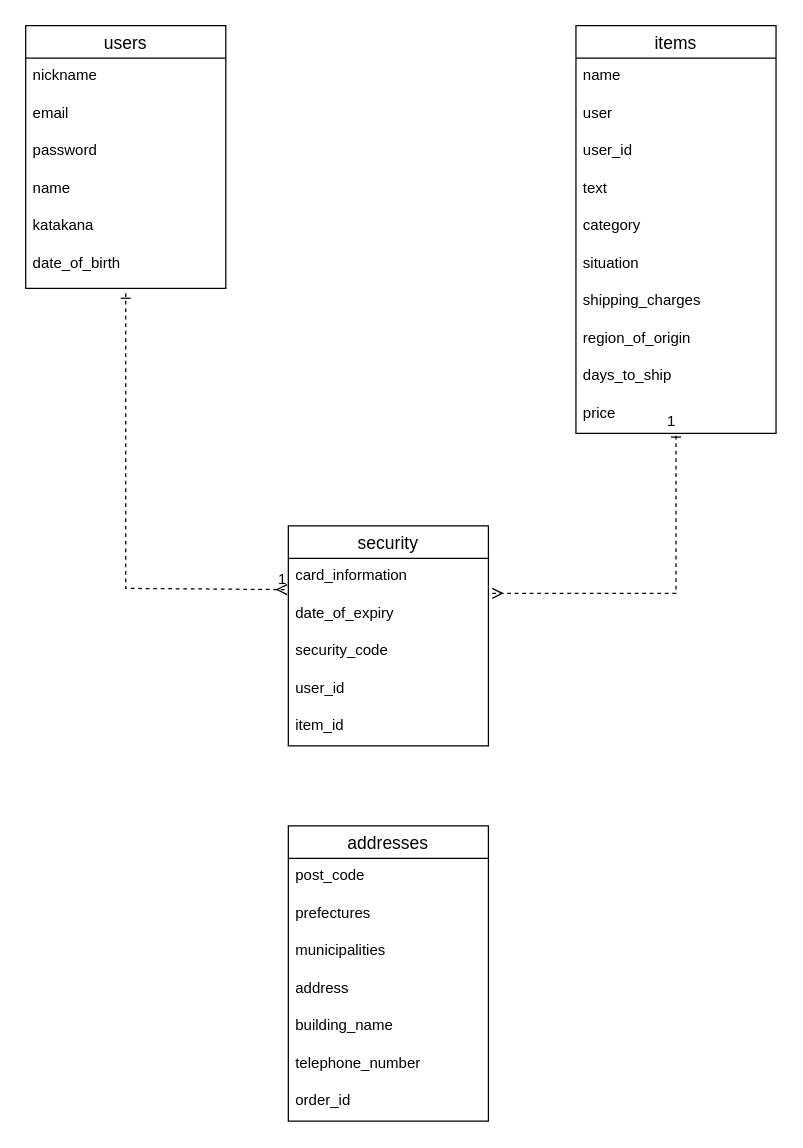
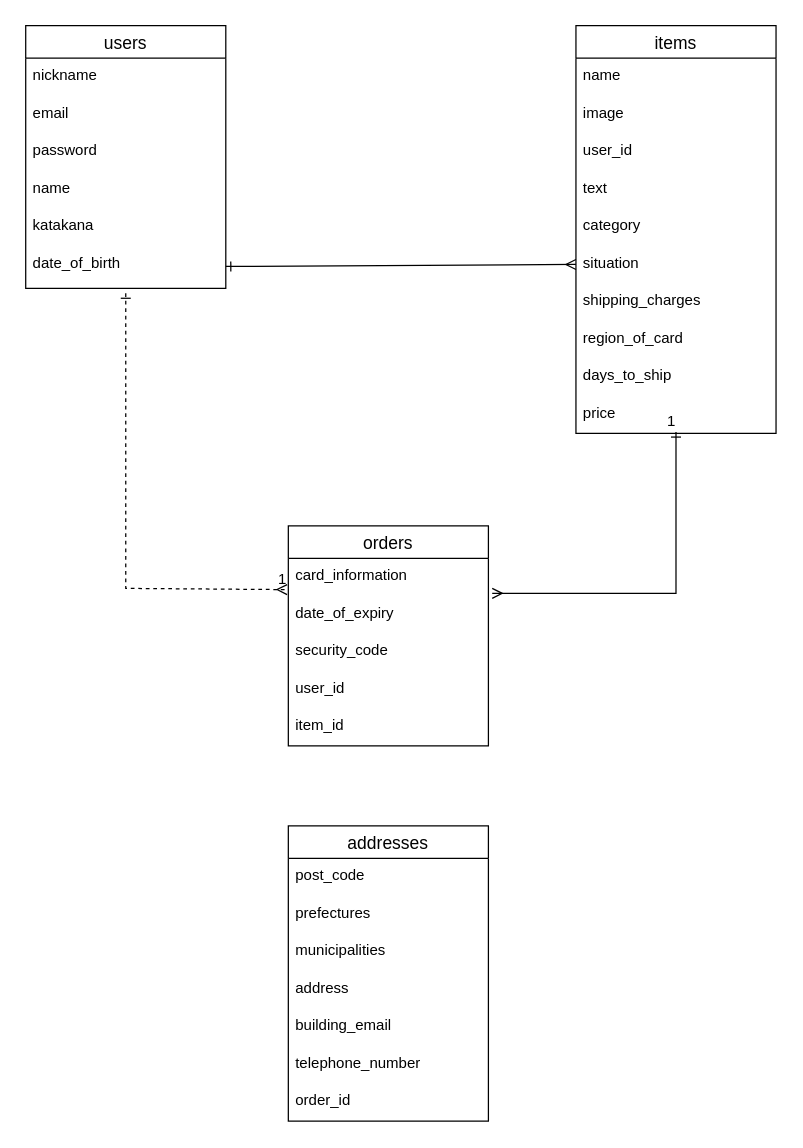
node "user": label "user" -> "image"
edge "situation" -- "date_of_birth": added
node "region_of_origin": label "region_of_origin" -> "region_of_card"
node "security": label "security" -> "orders"
edge "price" -- "card_information": style dashed -> solid
node "building_name": label "building_name" -> "building_email"
